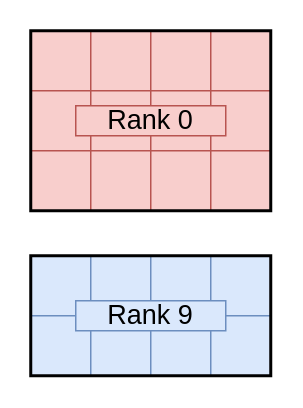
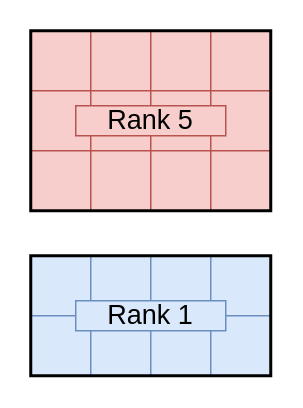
node "Rank 0": label "Rank 0" -> "Rank 5"
node "Rank 9": label "Rank 9" -> "Rank 1"
